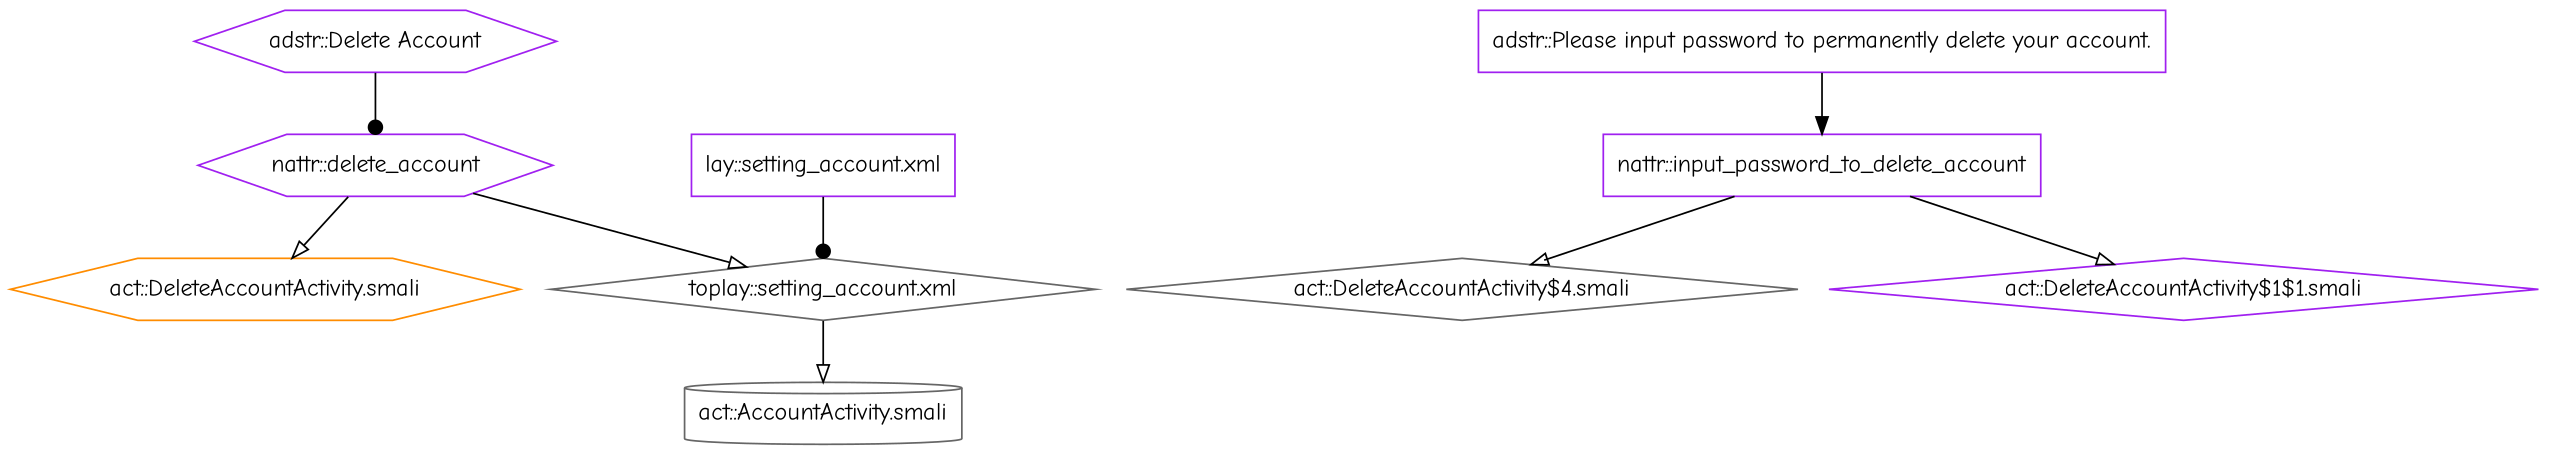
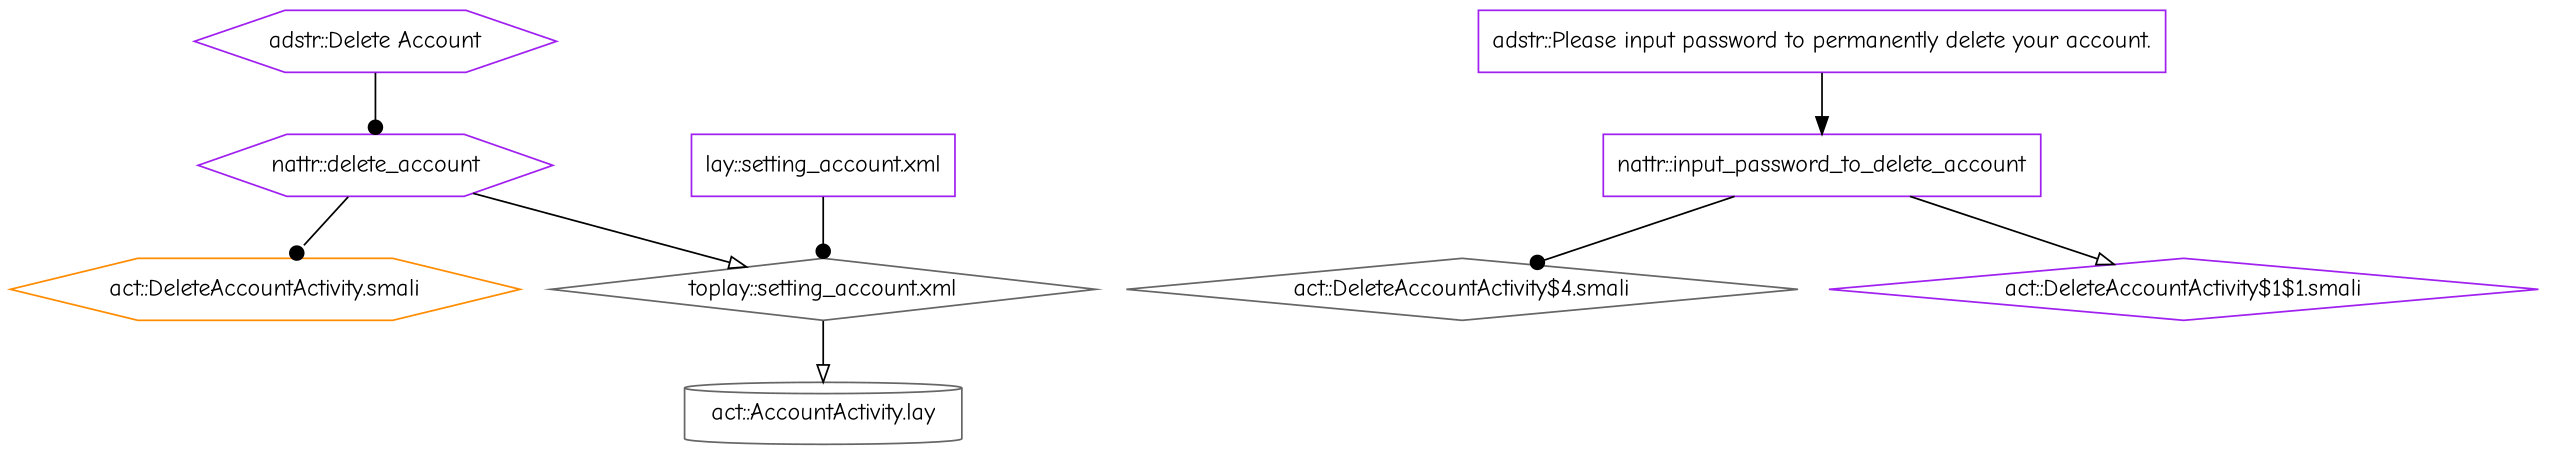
edge "nattr::delete_account" -> "act::DeleteAccountActivity.smali": arrowhead onormal -> dot
edge "nattr::input_password_to_delete_account" -> "act::DeleteAccountActivity$4.smali": arrowhead onormal -> dot
node "act::AccountActivity.smali": label "act::AccountActivity.smali" -> "act::AccountActivity.lay"
